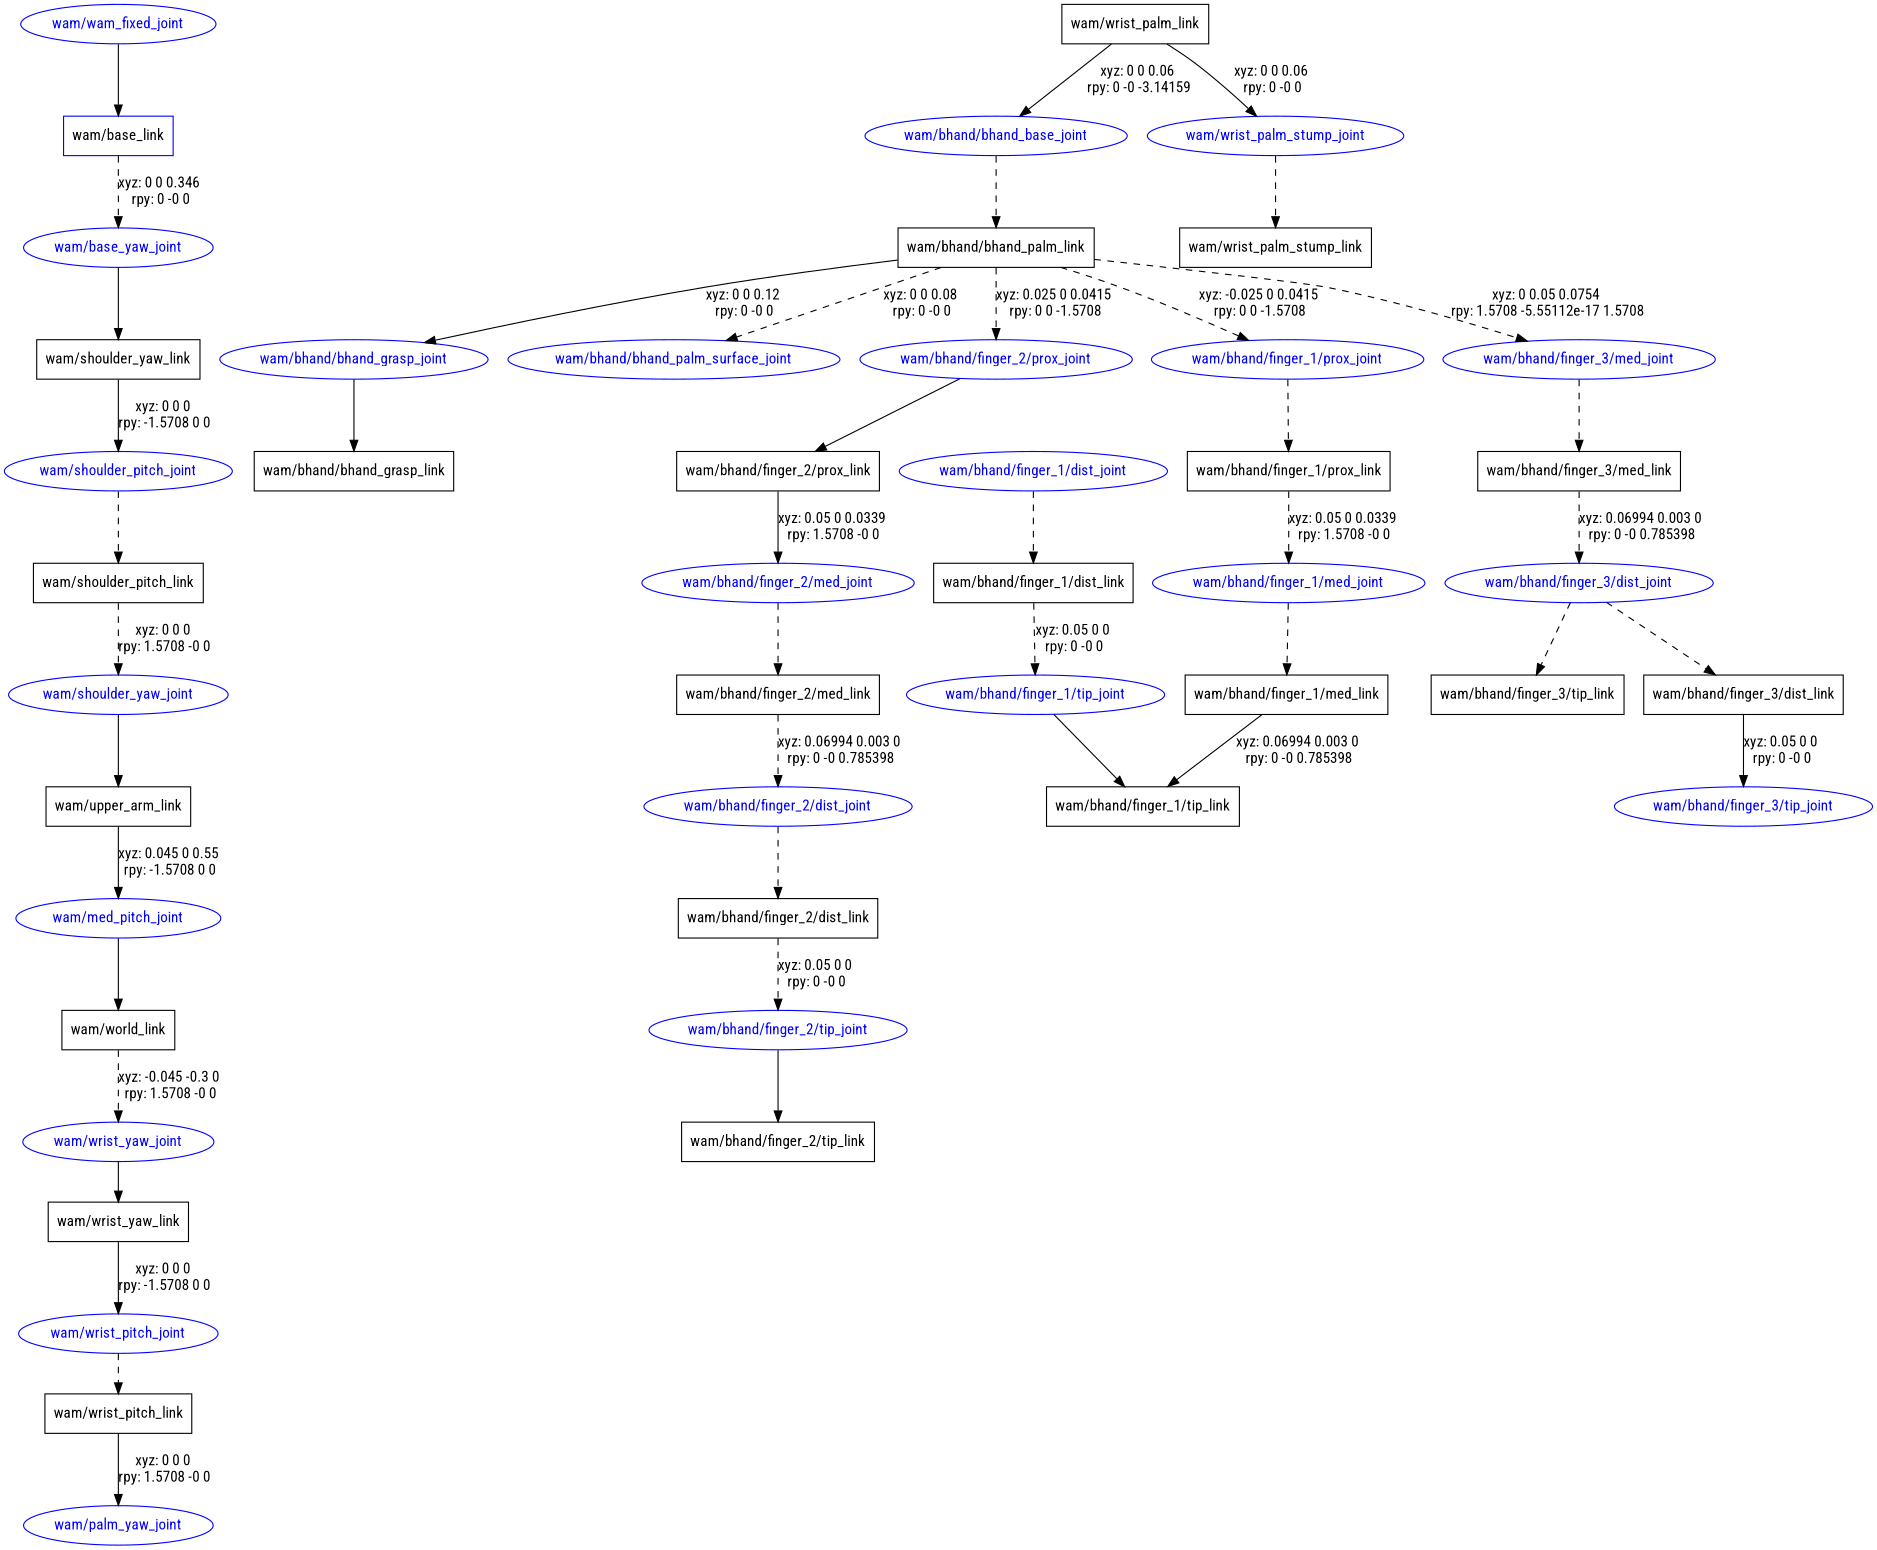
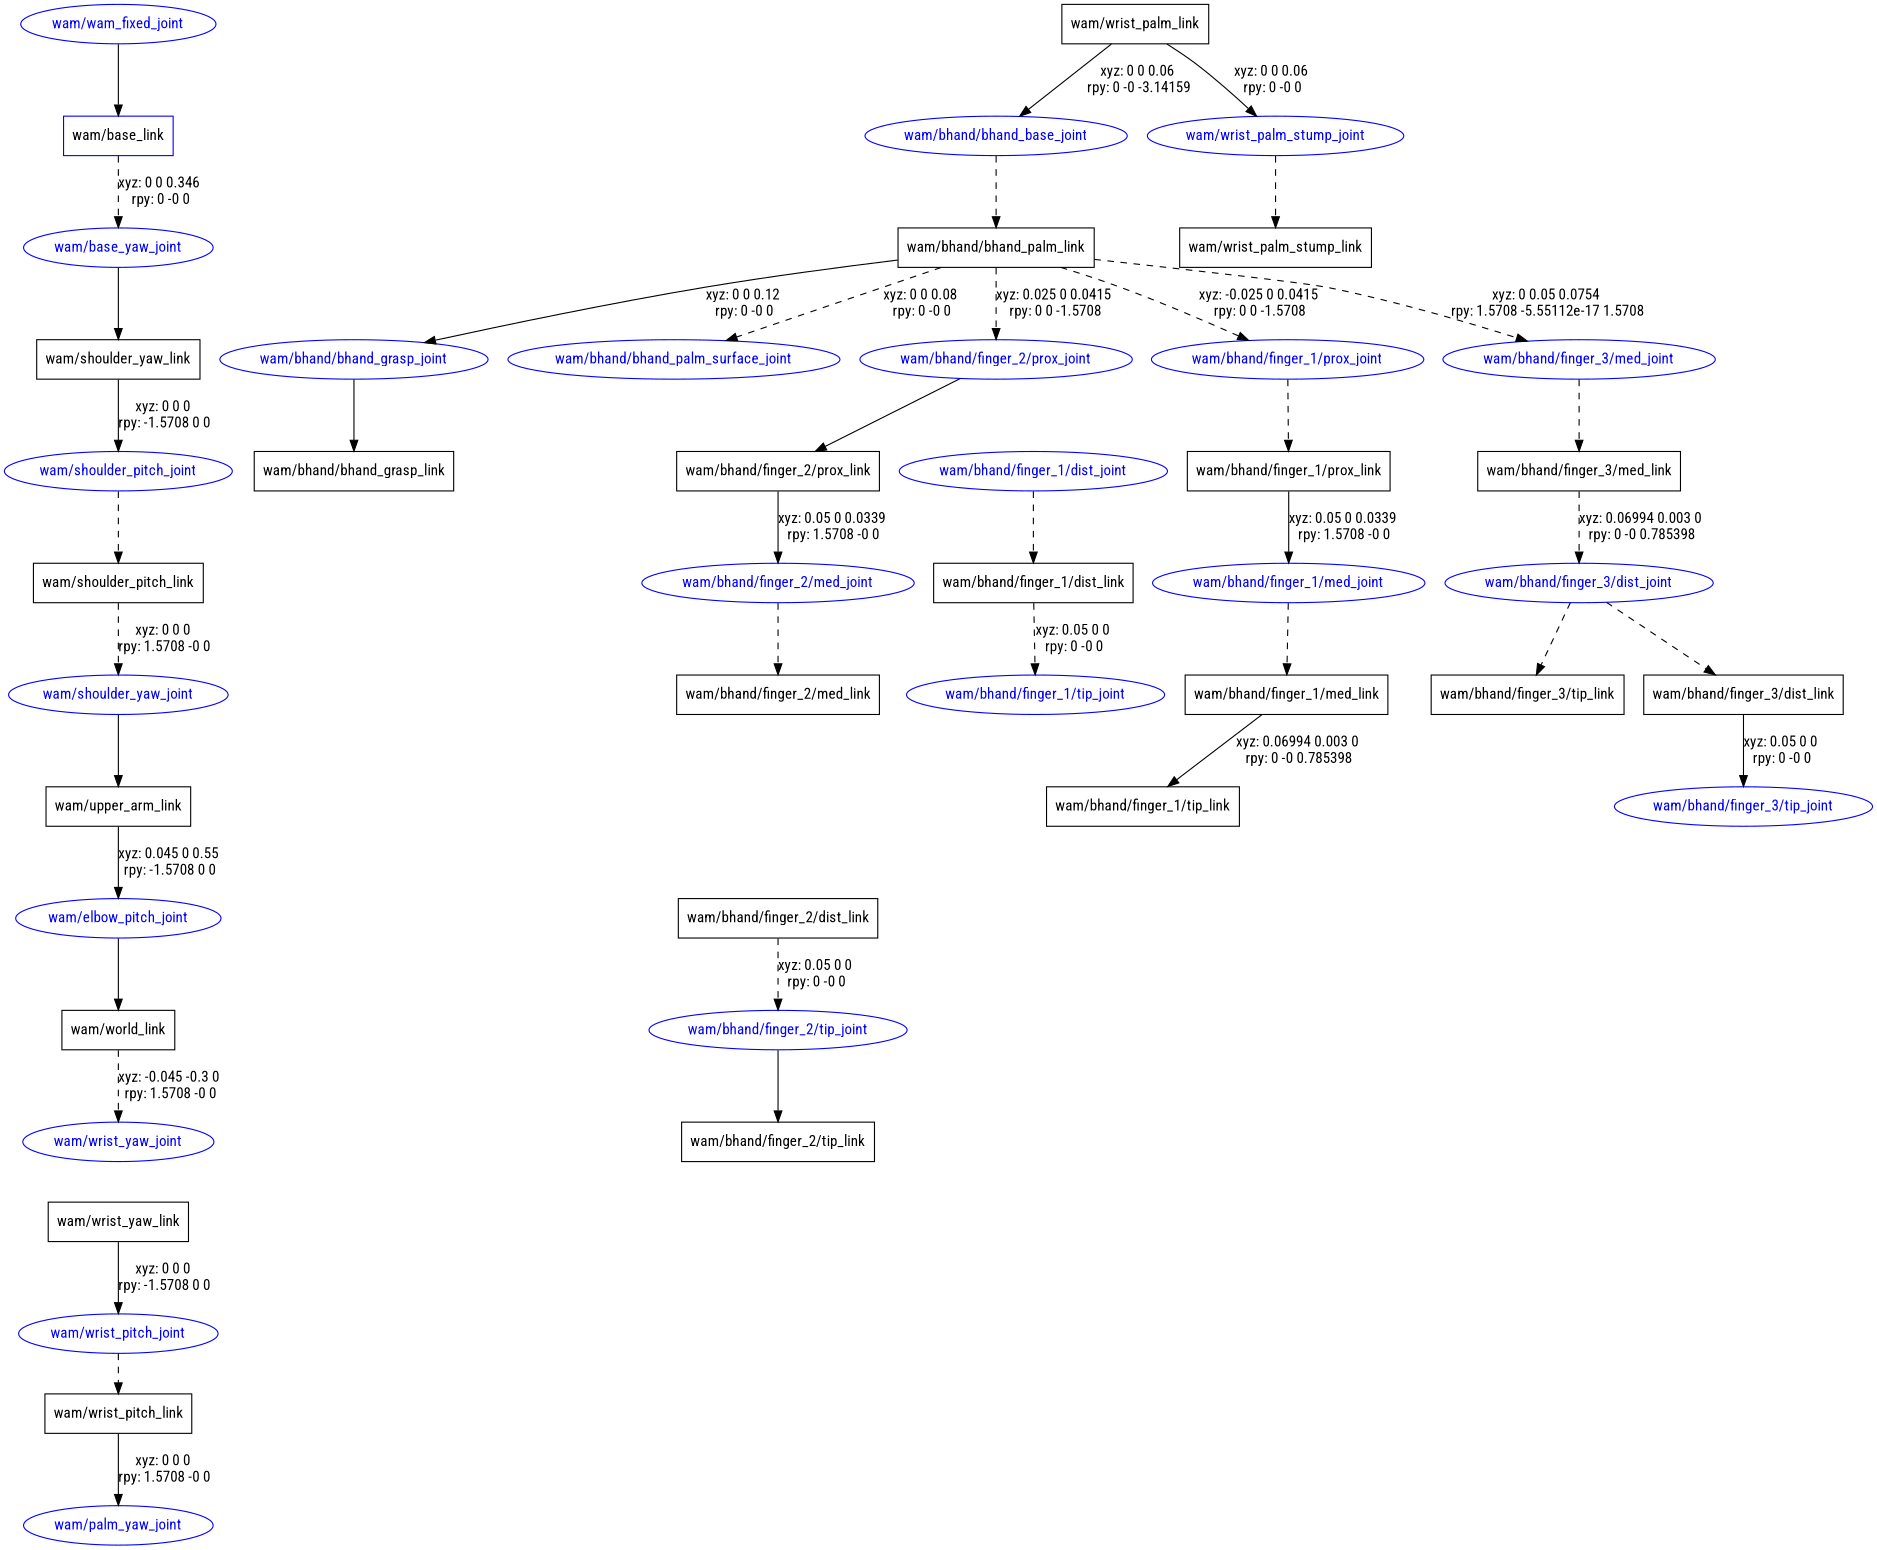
edge "wam/bhand/finger_1/prox_link" -> "wam/bhand/finger_1/med_joint": style dashed -> solid
edge "wam/bhand/finger_1/tip_joint" -> "wam/bhand/finger_1/tip_link": removed
node "wam/bhand/finger_2/dist_joint": removed
node "wam/med_pitch_joint": label "wam/med_pitch_joint" -> "wam/elbow_pitch_joint"
edge "wam/wrist_yaw_joint" -> "wam/wrist_yaw_link": removed
